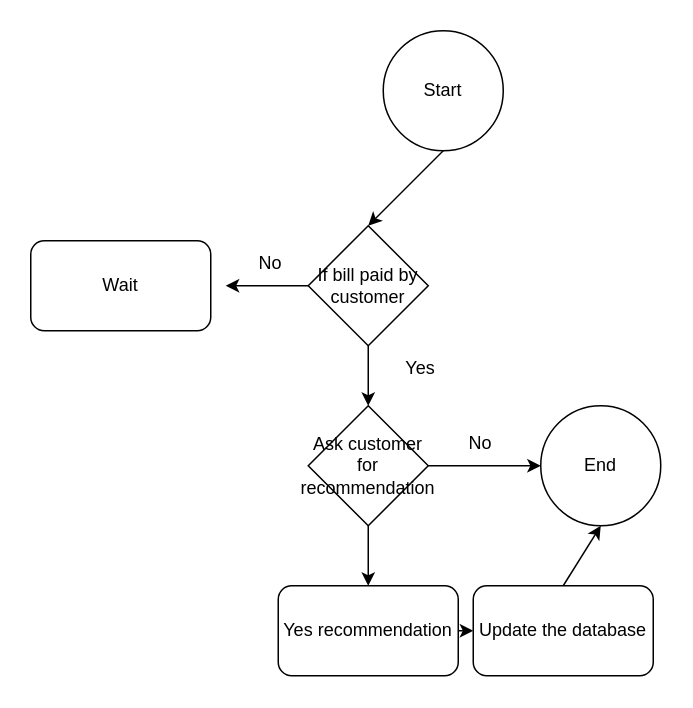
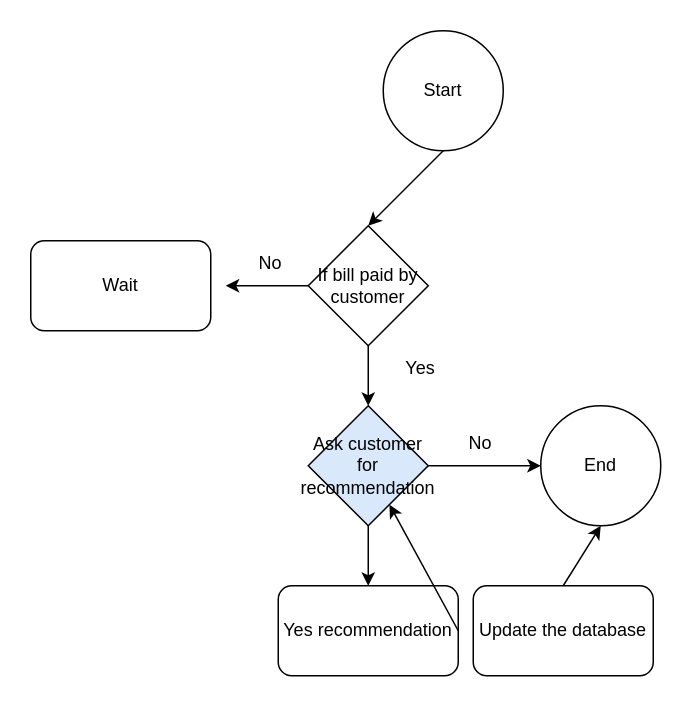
node "Ask customer for recommendation": fillcolor #ffffff -> #dae8fc
edge "Yes recommendation" -> "Update the database": now "Yes recommendation" -> "Ask customer for recommendation"
